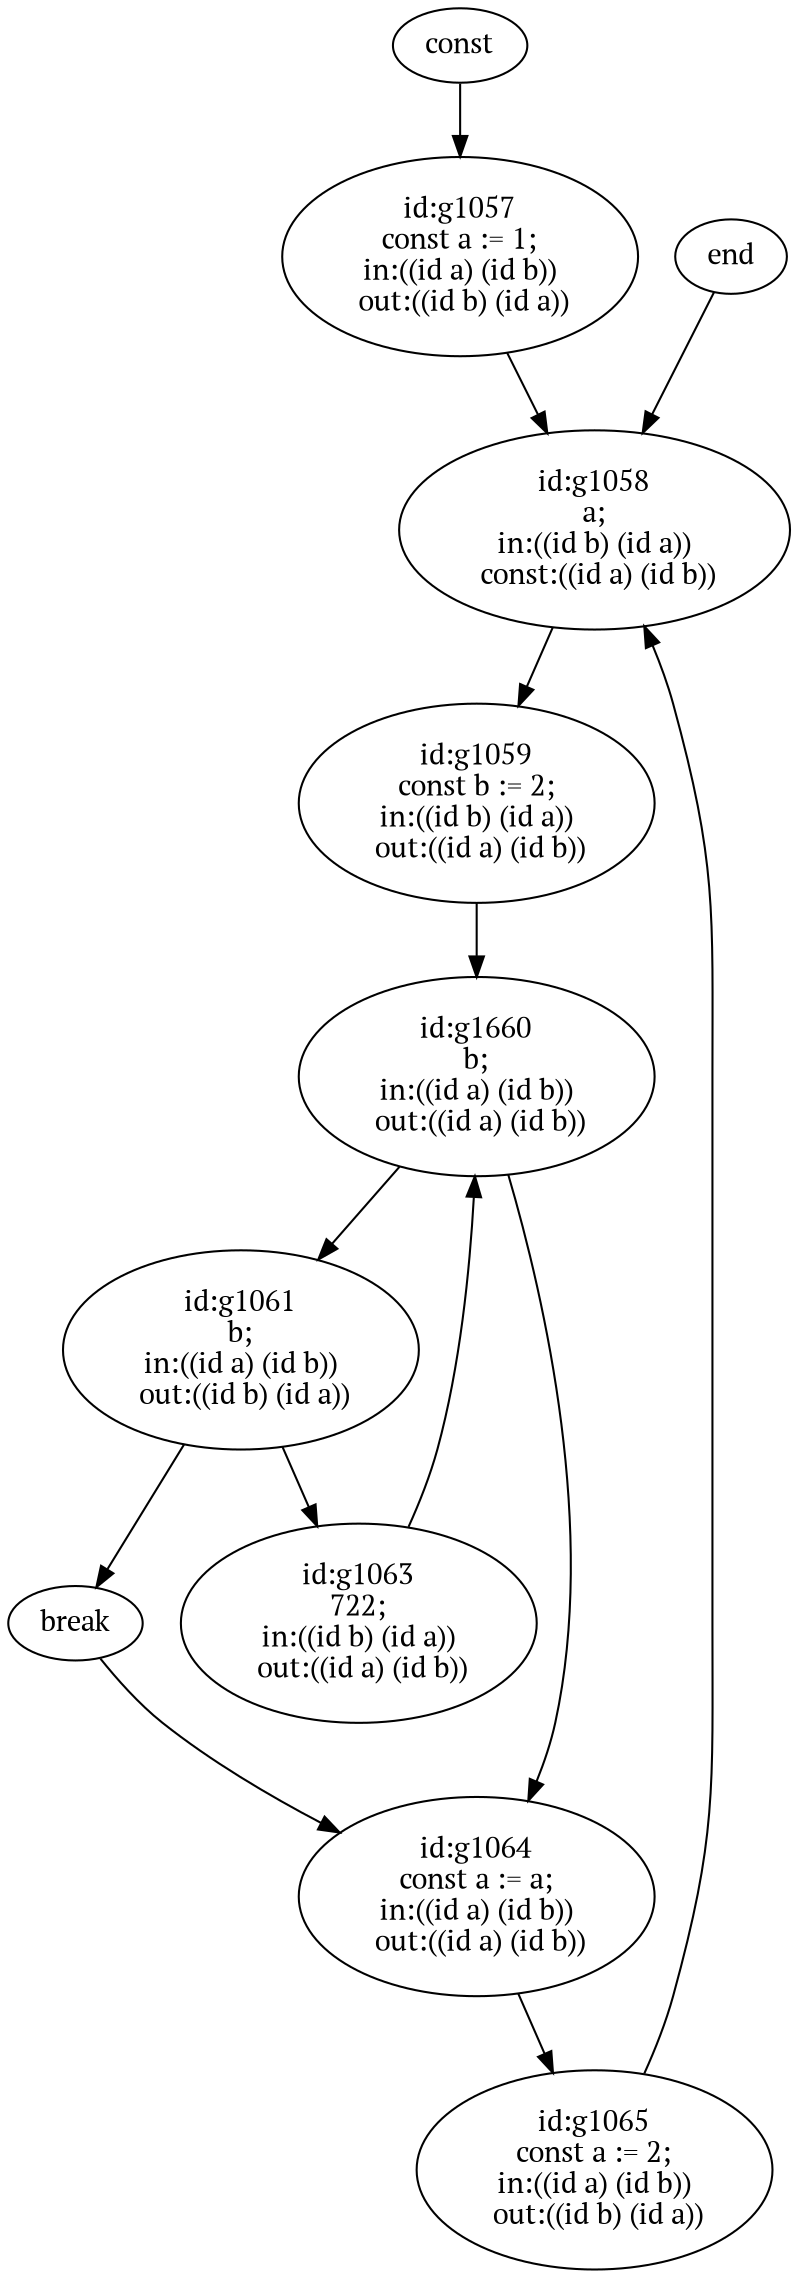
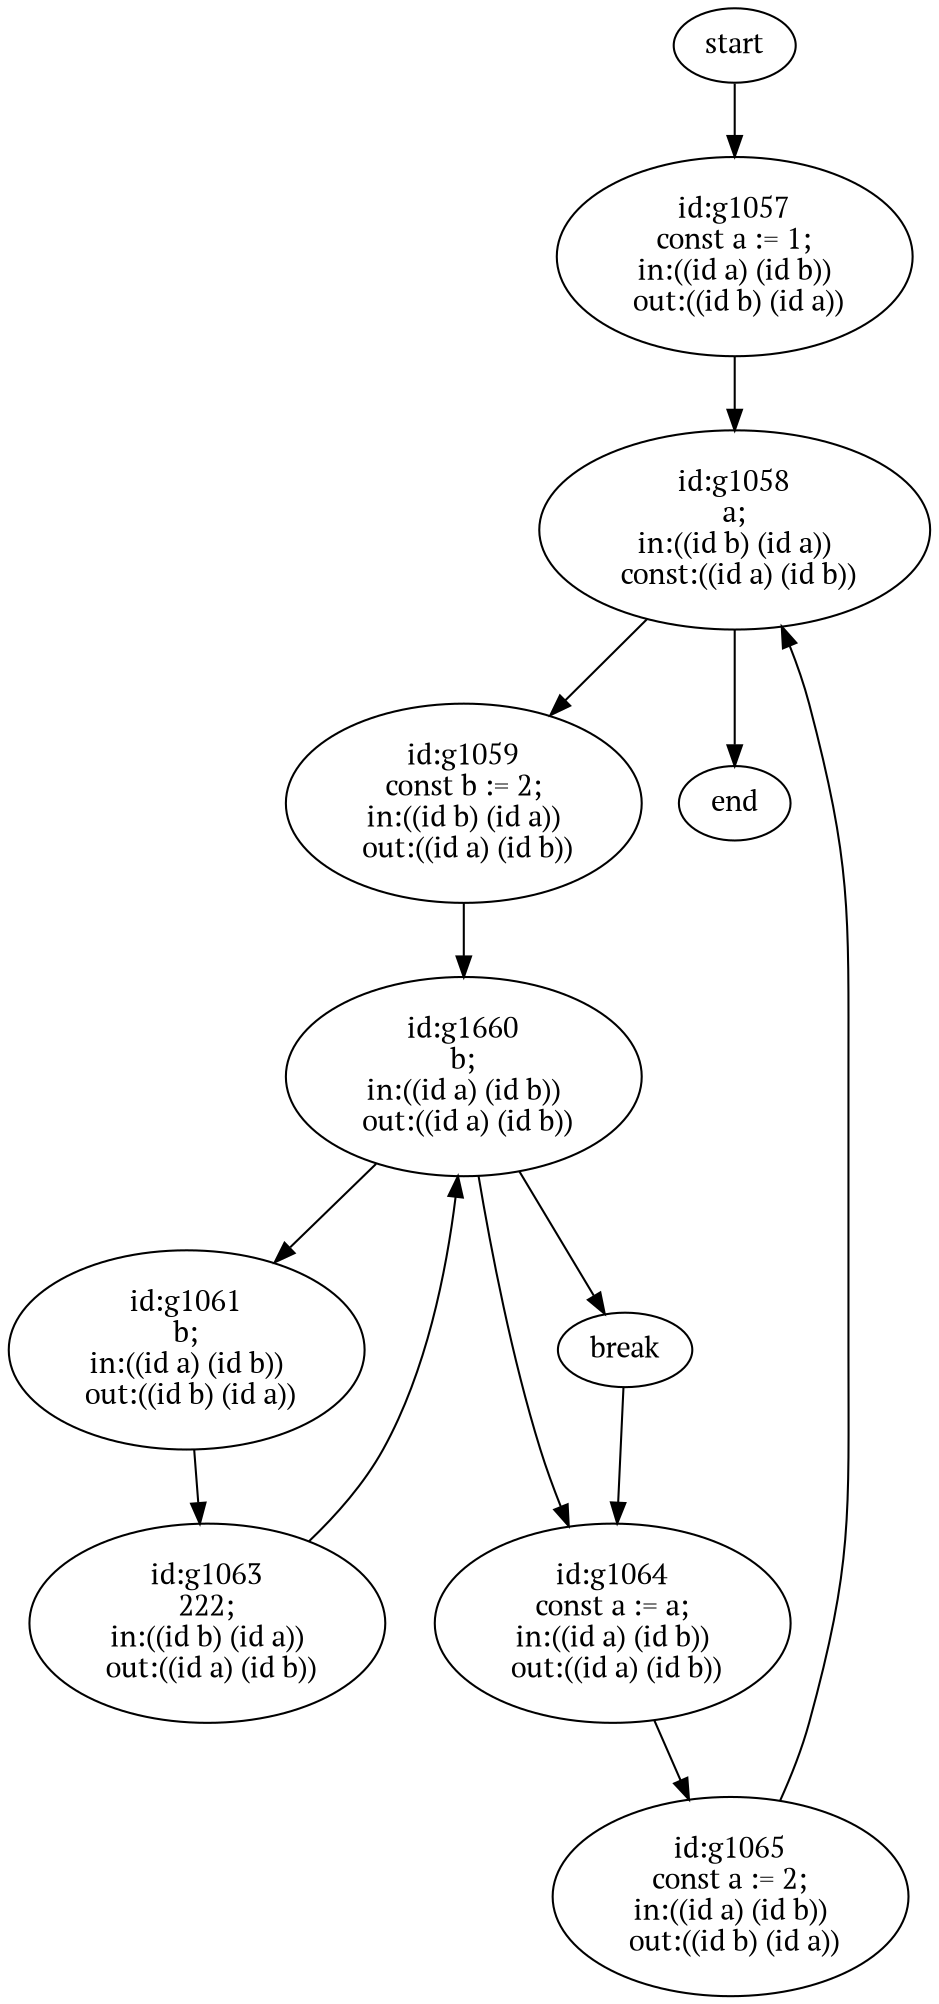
node "const": label "const" -> "start"
edge "end" -> "id:g1058 a; in:((id b) (id a)) const:((id a) (id b))": reversed
edge "id:g1061 b; in:((id a) (id b)) out:((id b) (id a))" -> "break": now "id:g1660 b; in:((id a) (id b)) out:((id a) (id b))" -> "break"
node "id:g1063 722; in:((id b) (id a)) out:((id a) (id b))": label "id:g1063 722; in:((id b) (id a)) out:((id a) (id b))" -> "id:g1063 222; in:((id b) (id a)) out:((id a) (id b))"
